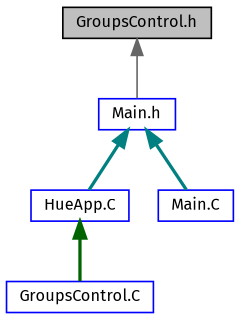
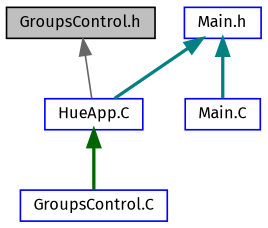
edge "Main.h" -> "GroupsControl.h": now "HueApp.C" -> "GroupsControl.h"
